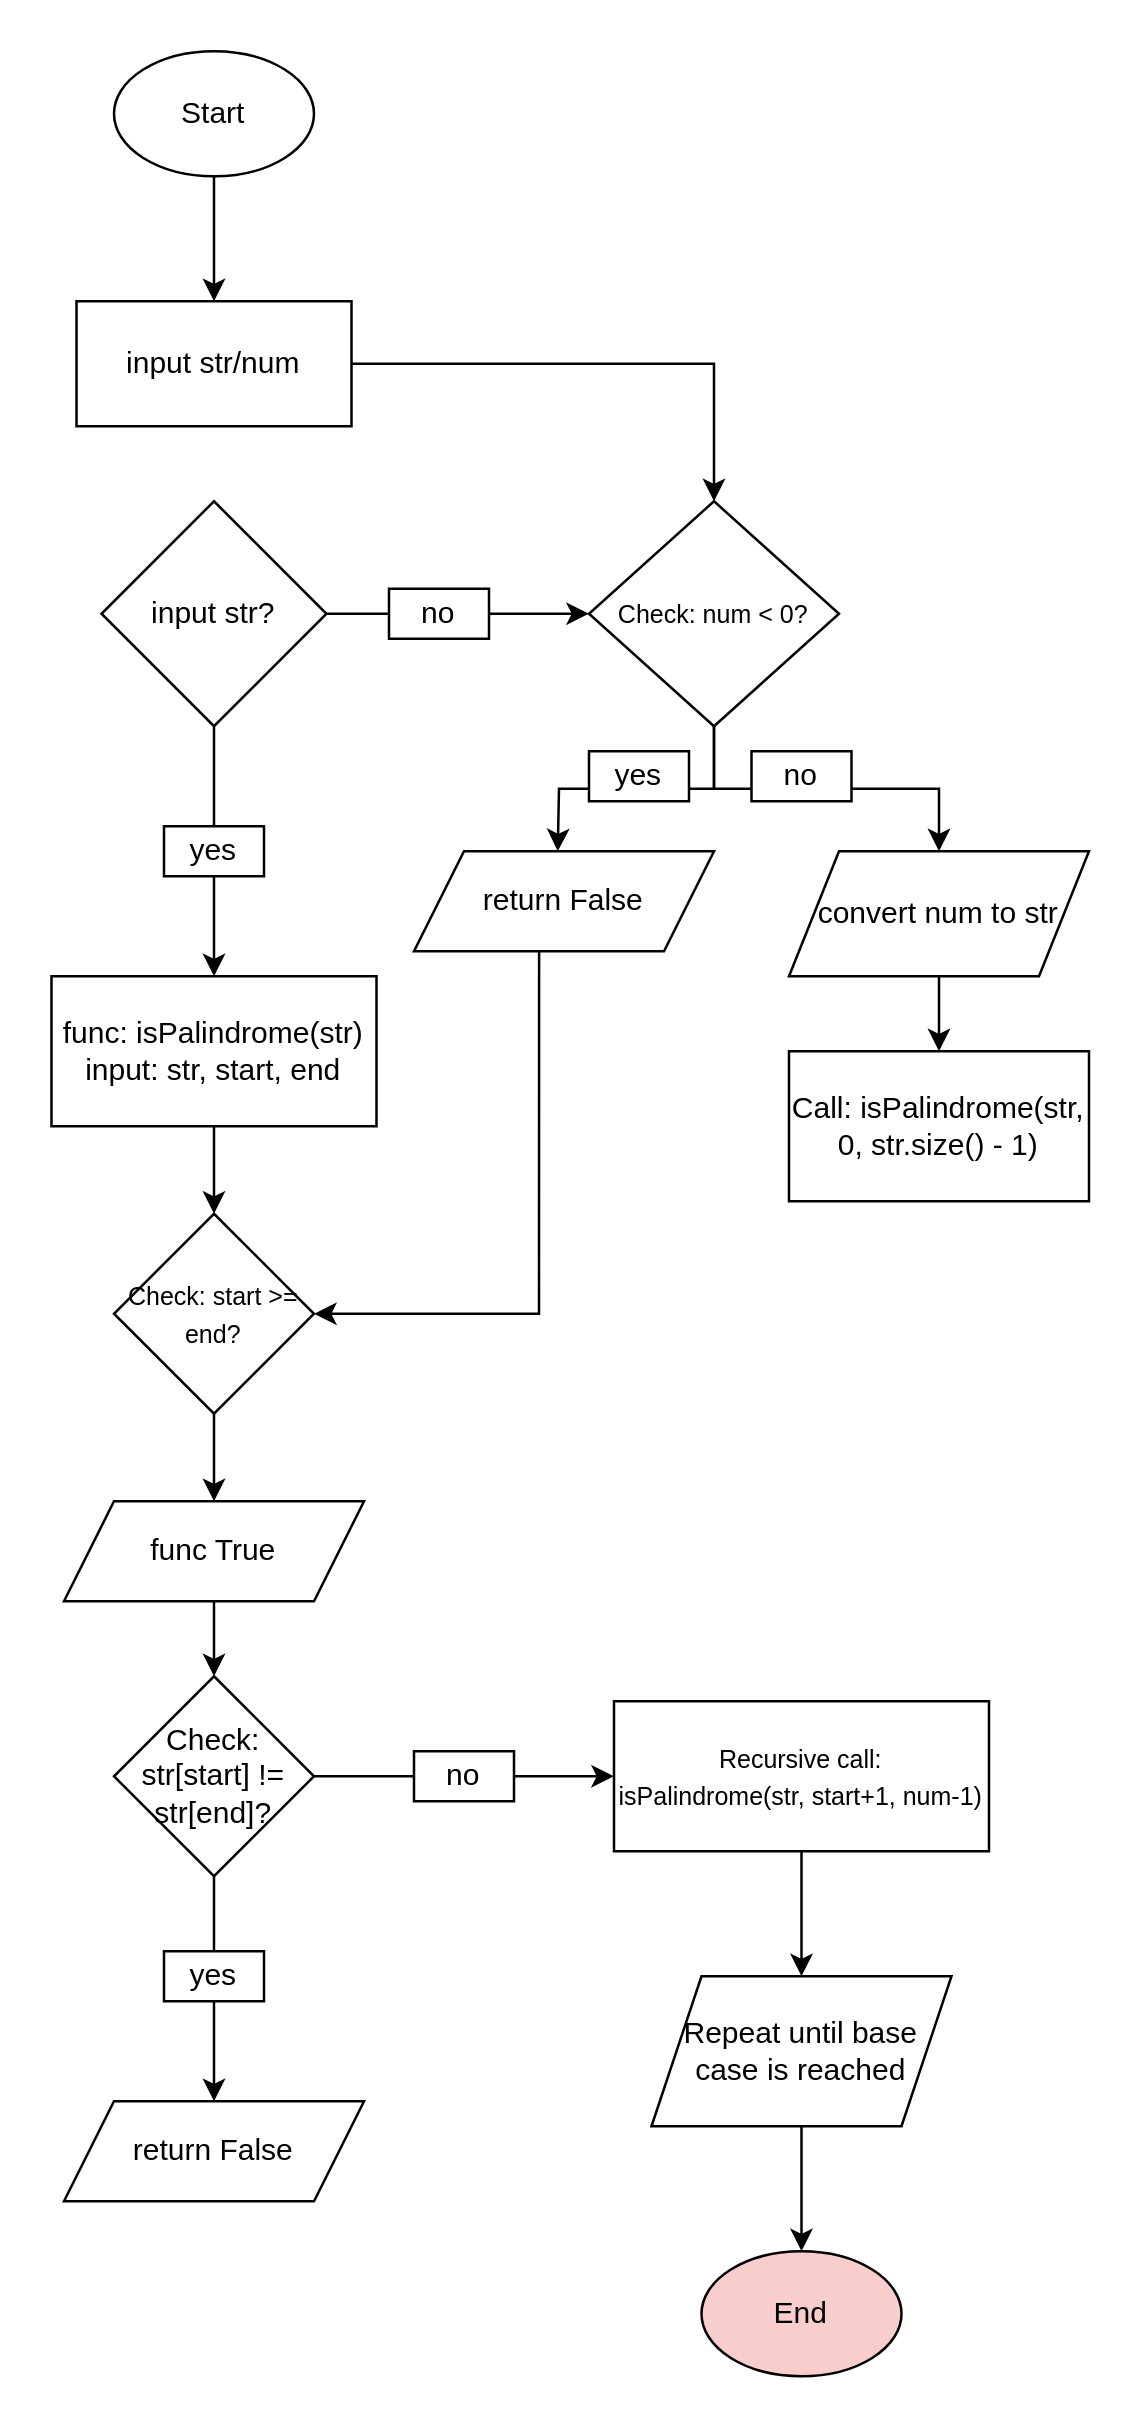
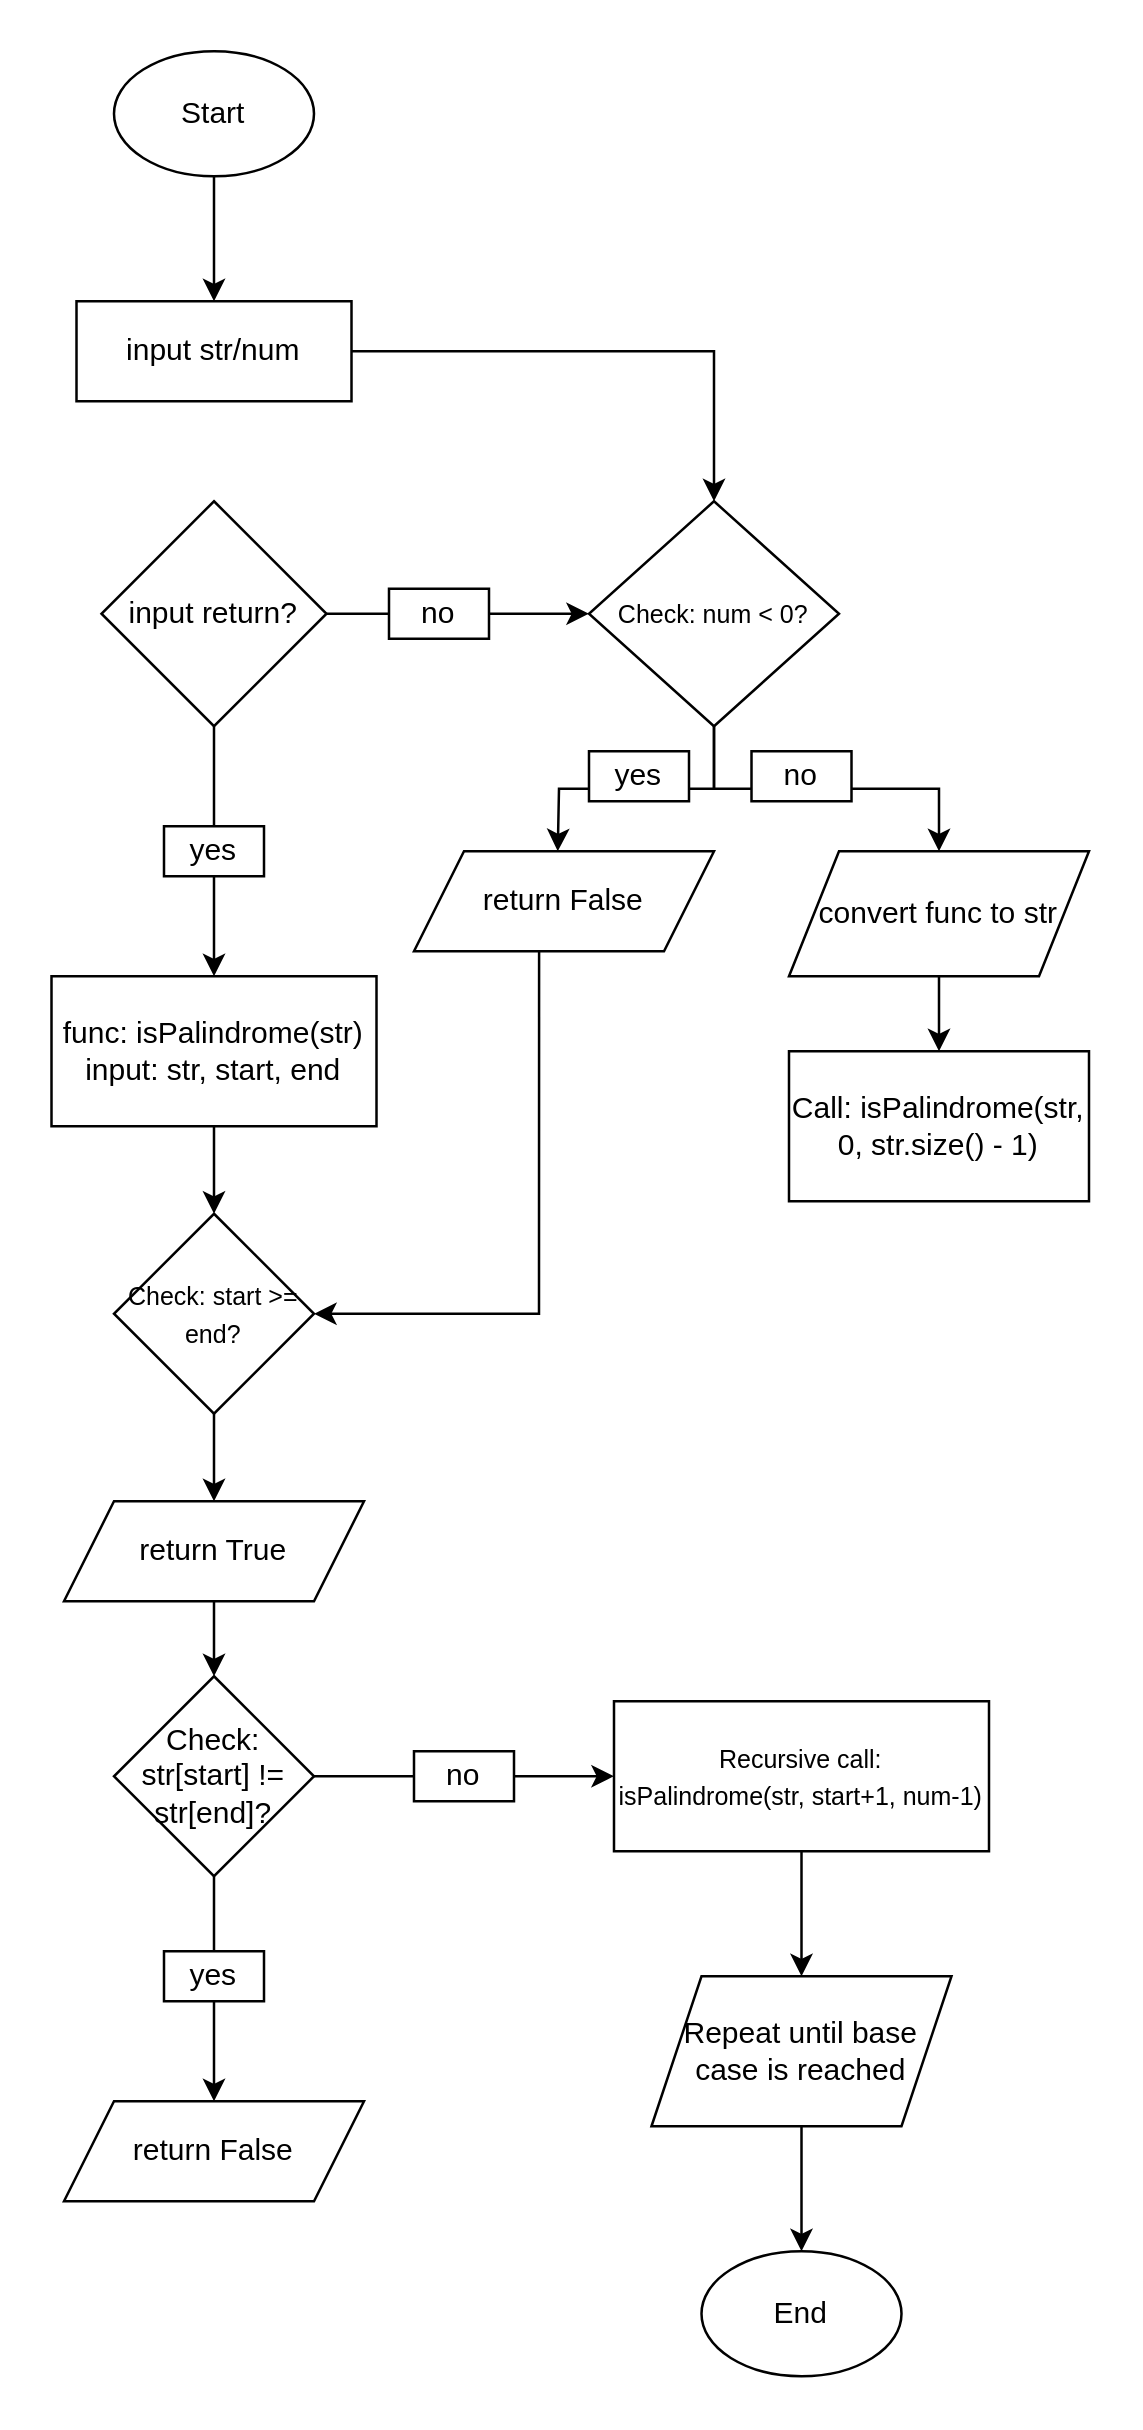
node "input str/num": size 275x125 -> 275x100
node "input str?": label "input str?" -> "input return?"
node "convert num to str": label "convert num to str" -> "convert func to str"
node "func True": label "func True" -> "return True"
node "End": fillcolor #f8cecc -> #ffffff
